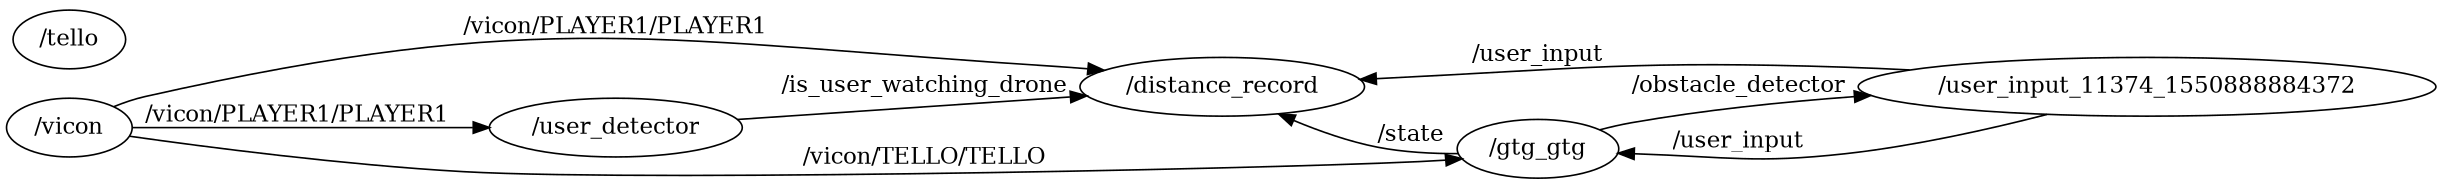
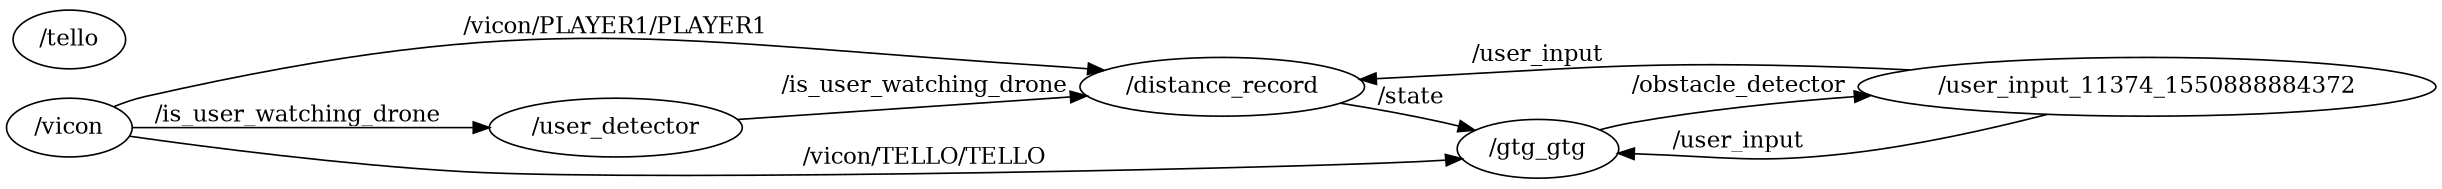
edge "/vicon" -> "/user_detector": label "/vicon/PLAYER1/PLAYER1" -> "/is_user_watching_drone"
edge "/gtg_gtg" -> "/distance_record": reversed
